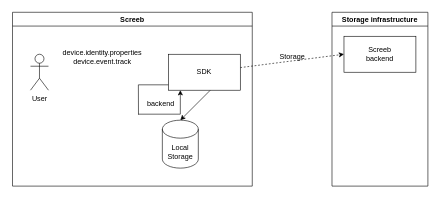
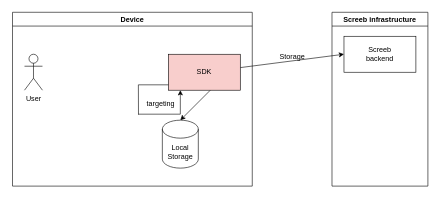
node "Screeb": label "Screeb" -> "Device"
node "Storage infrastructure": label "Storage infrastructure" -> "Screeb infrastructure"
node "device.identity.properties device.event.track": removed
edge "SDK" -> "Screeb backend": style dashed -> solid
node "User": moved (39, 72) -> (33, 72)
node "SDK": fillcolor #ffffff -> #f8cecc
node "backend": label "backend" -> "targeting"
